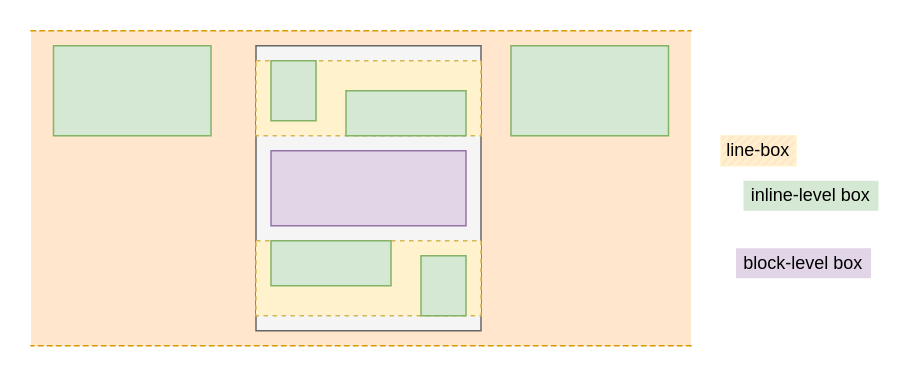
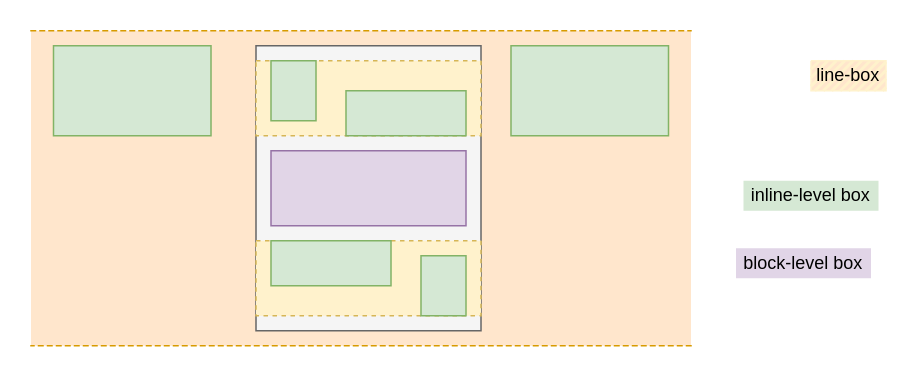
node "line-box": moved (758, 151) -> (848, 76)
